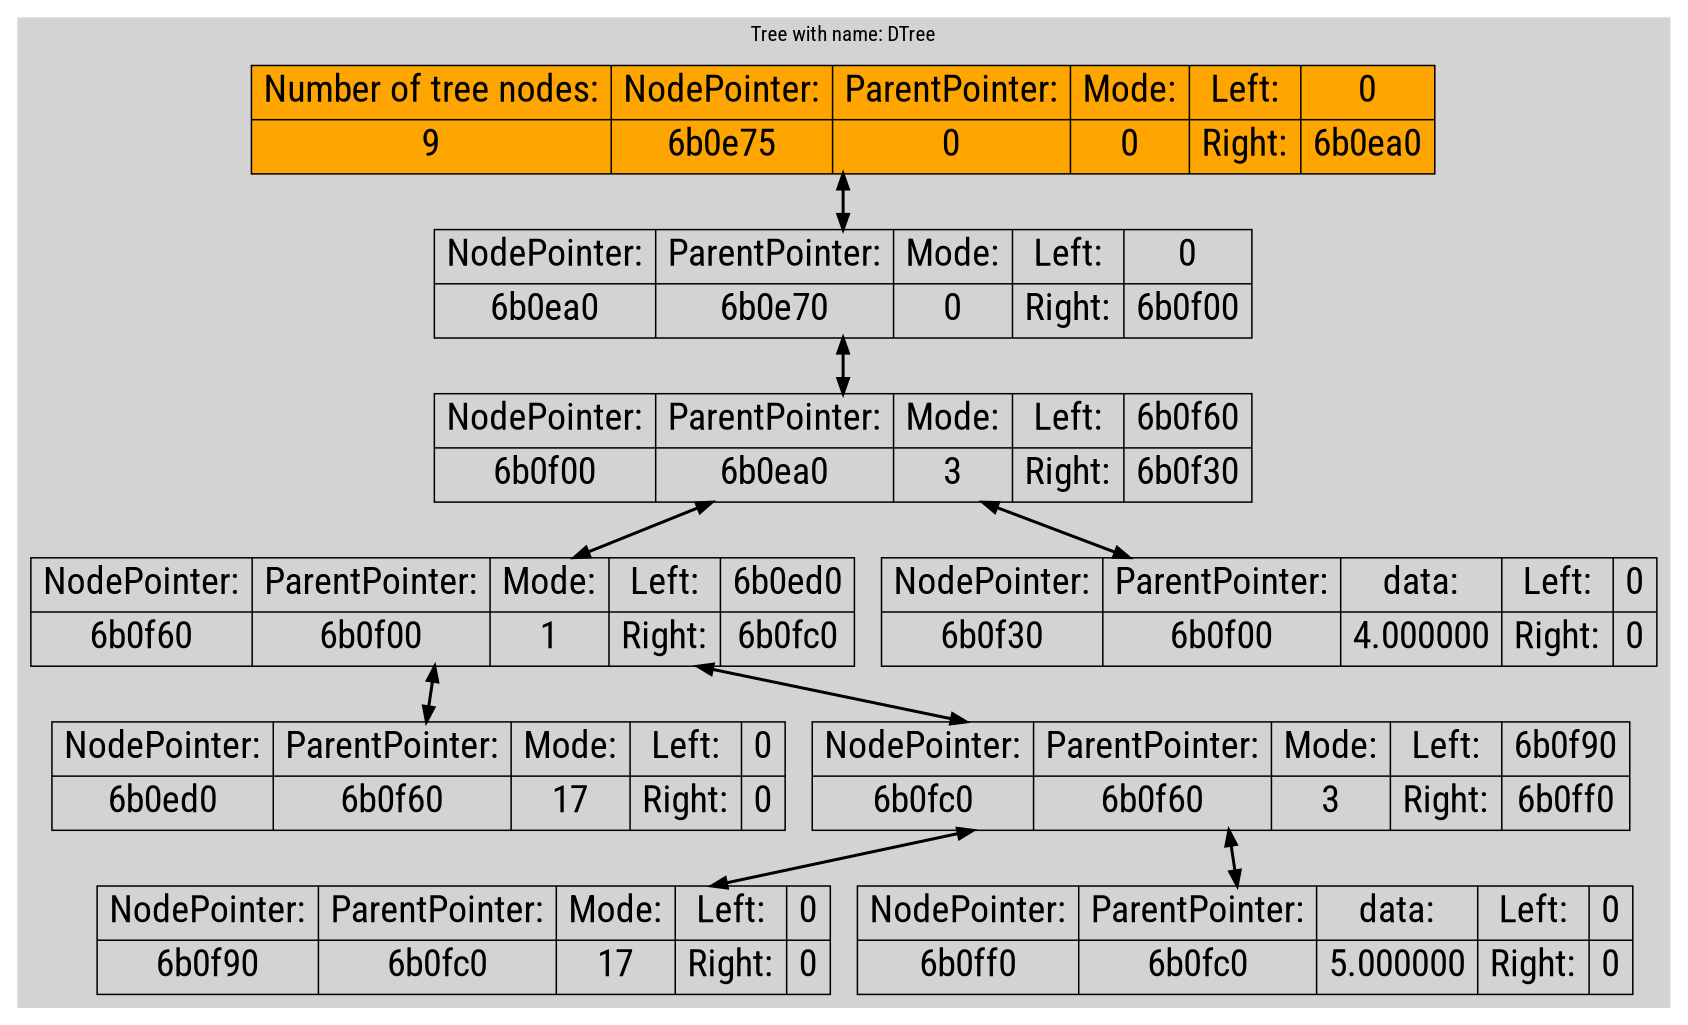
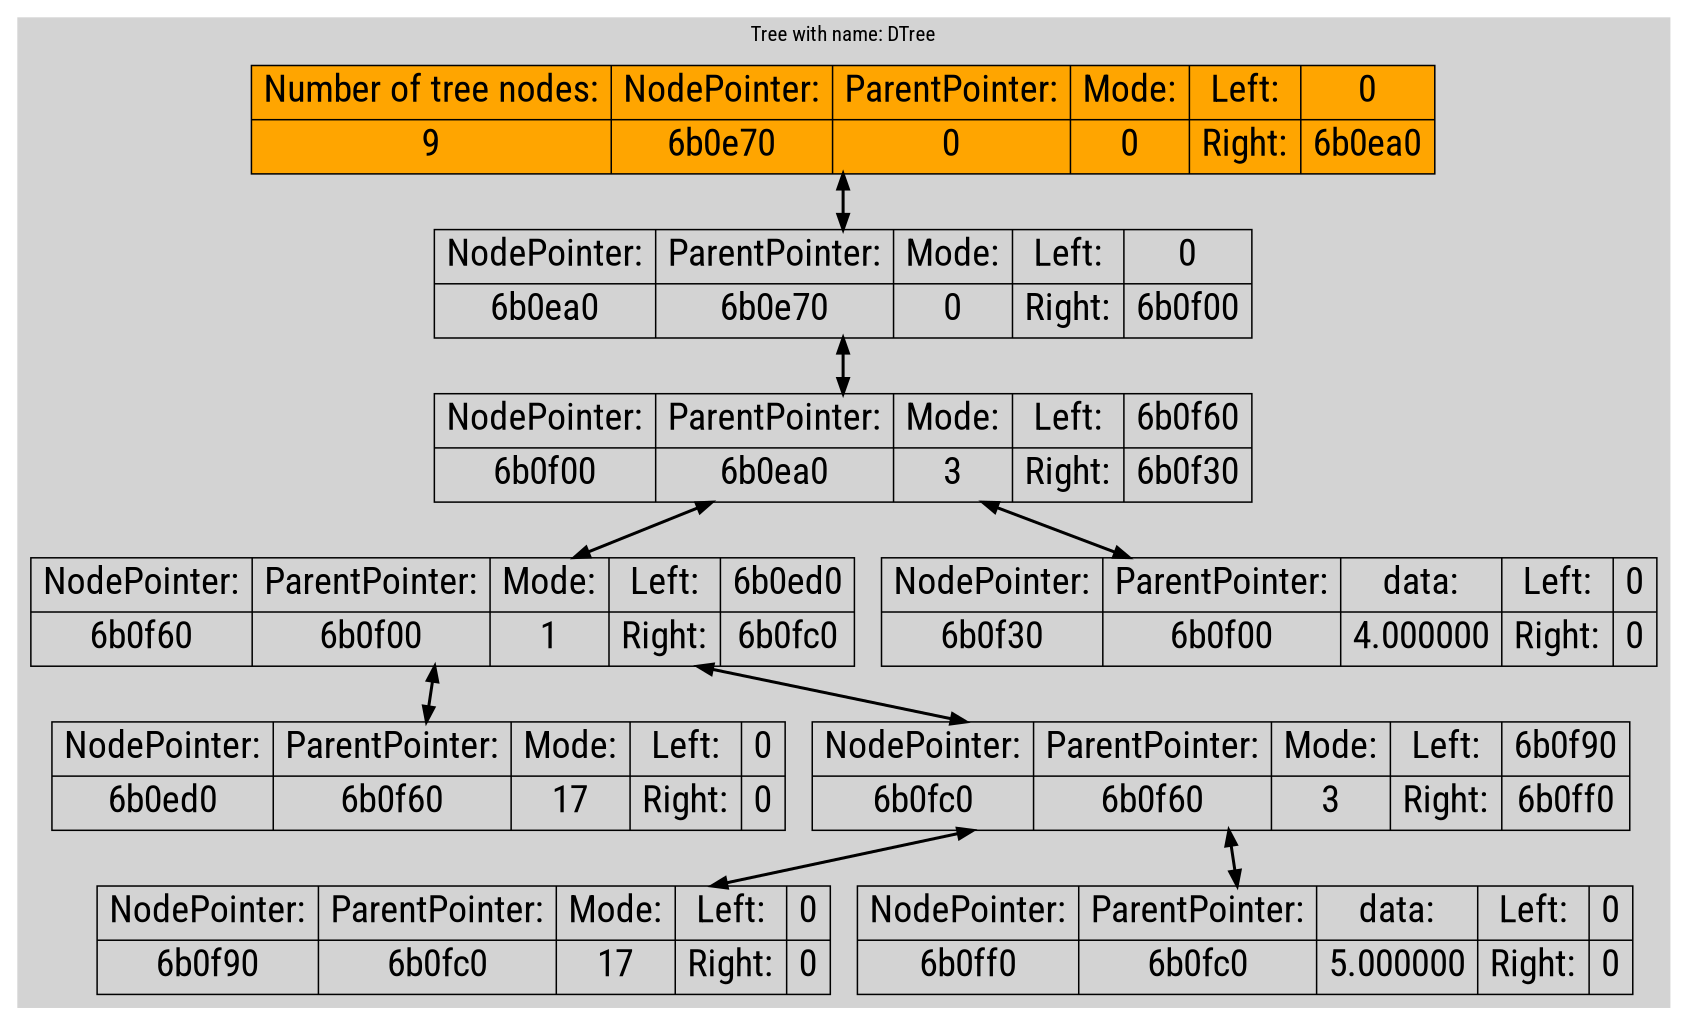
node "Number of tree nodes:": text "6b0e75" -> "6b0e70"
